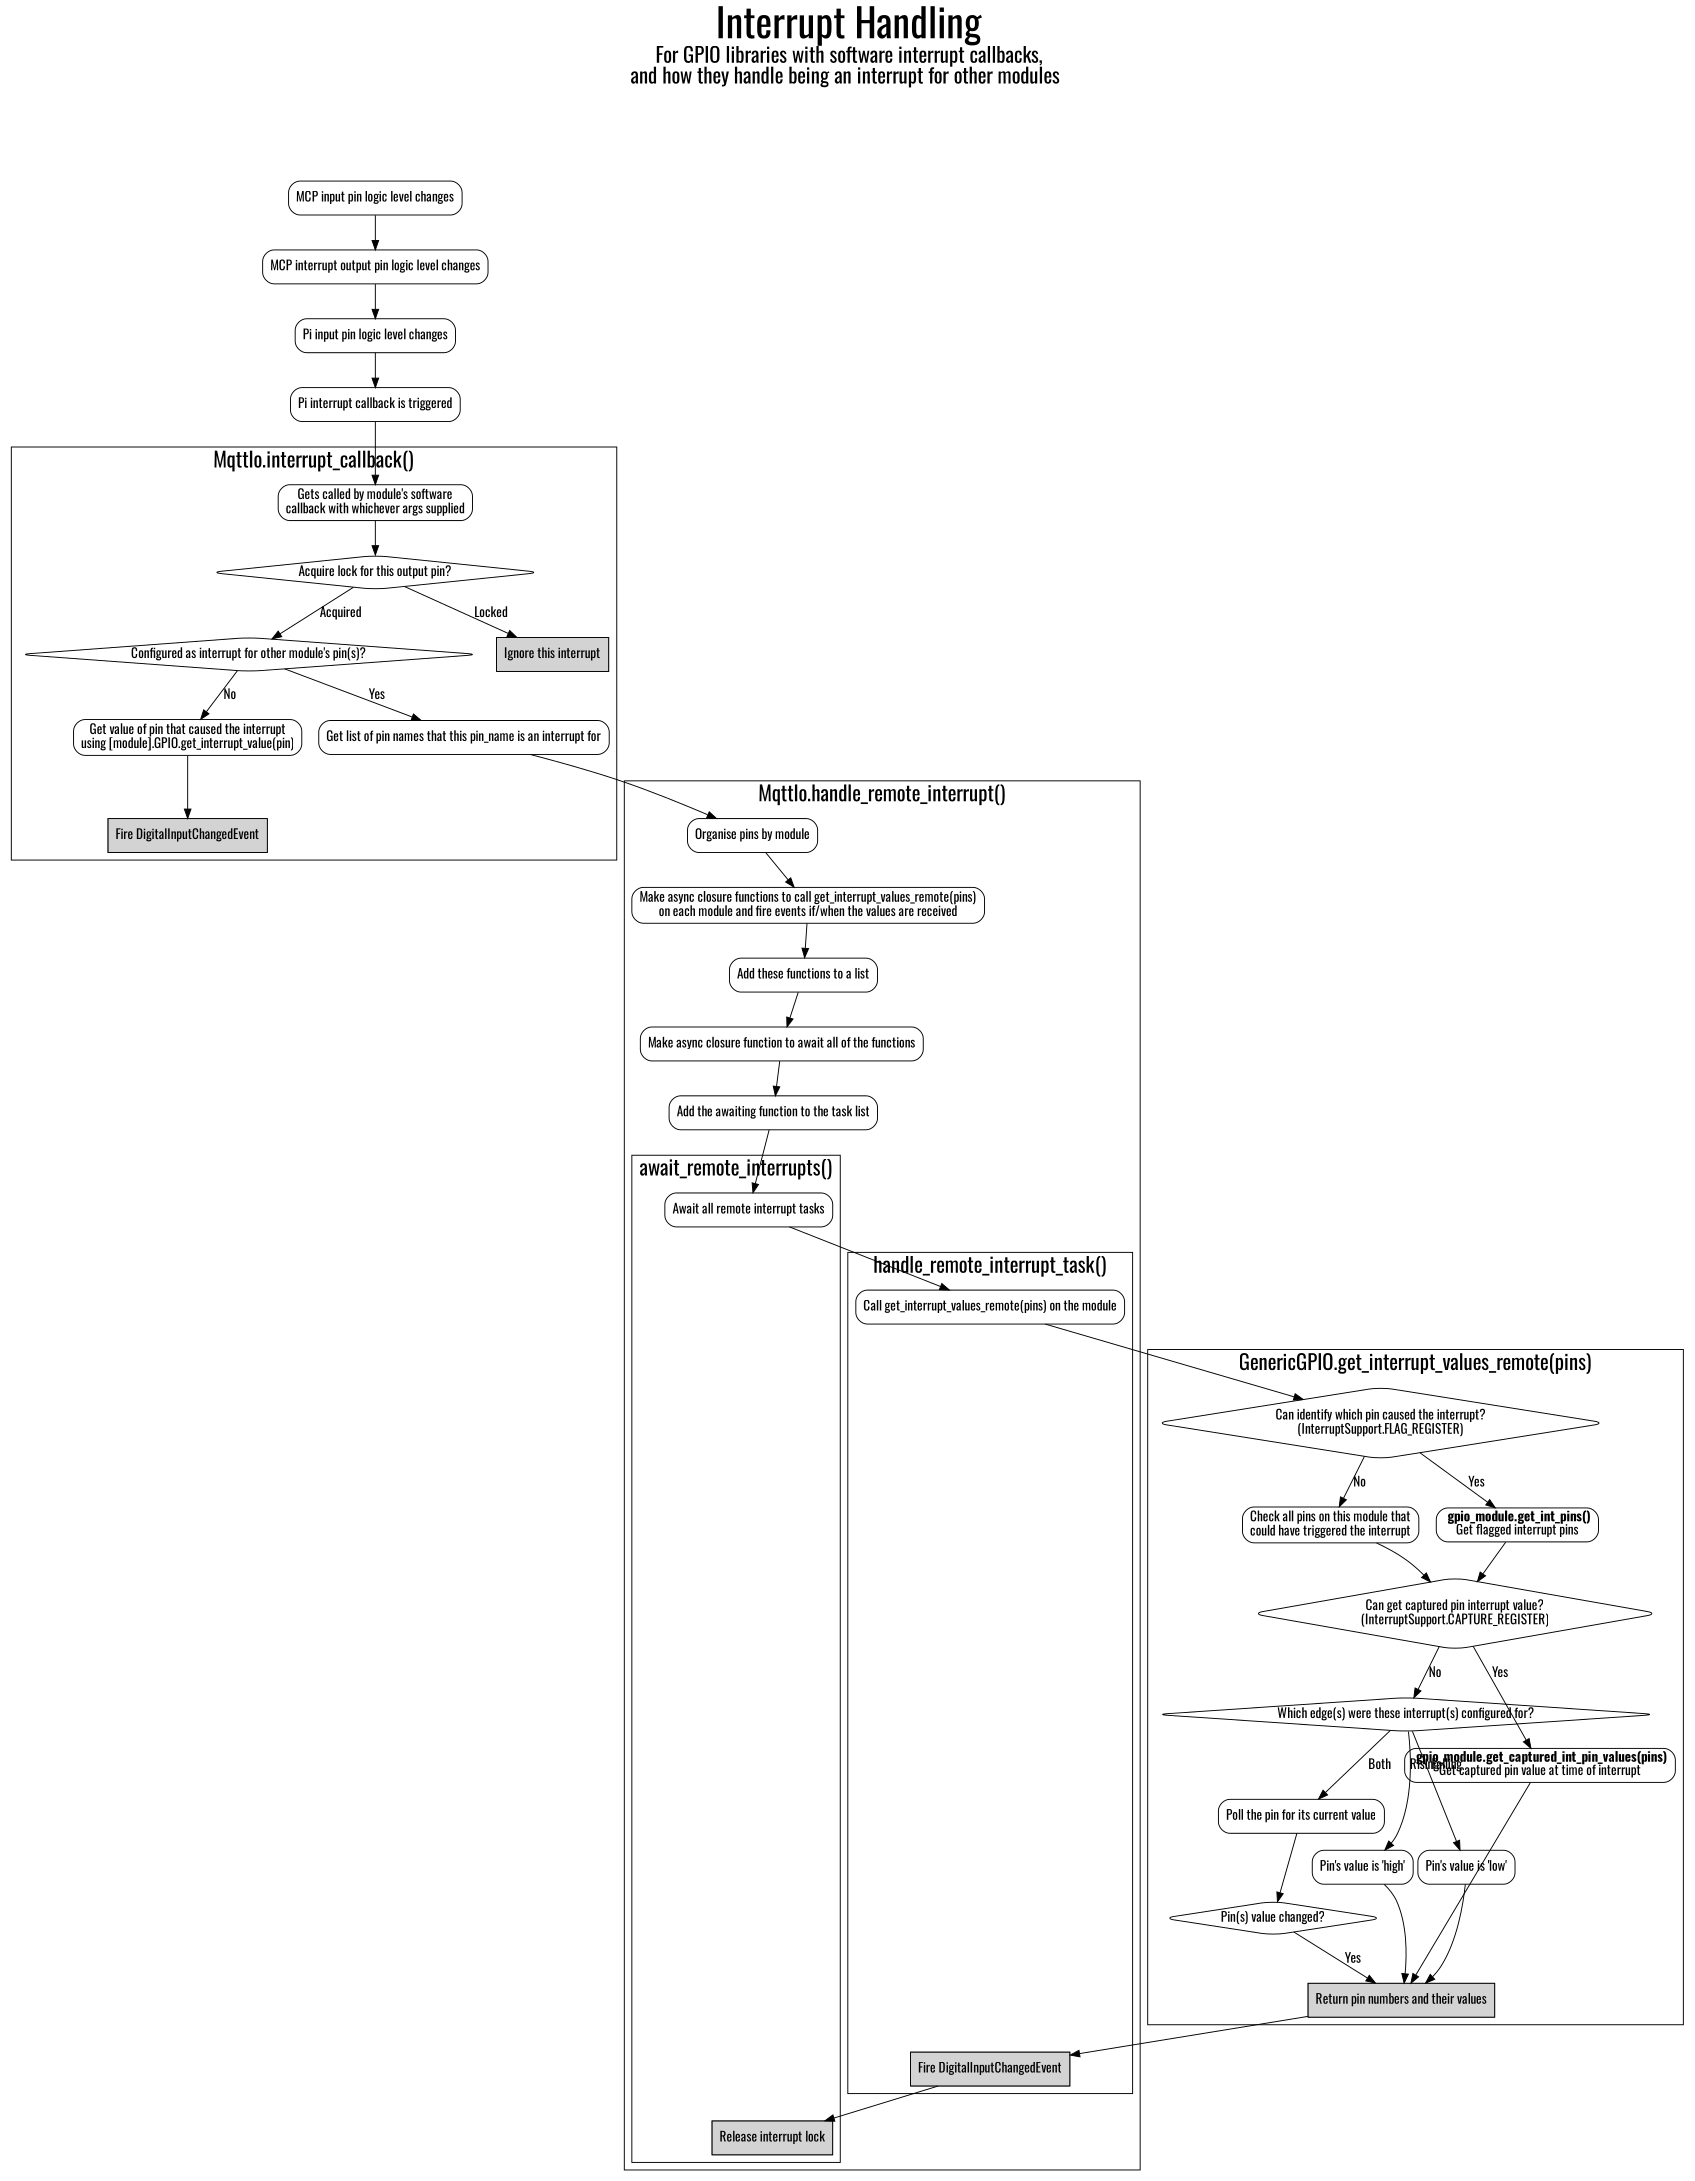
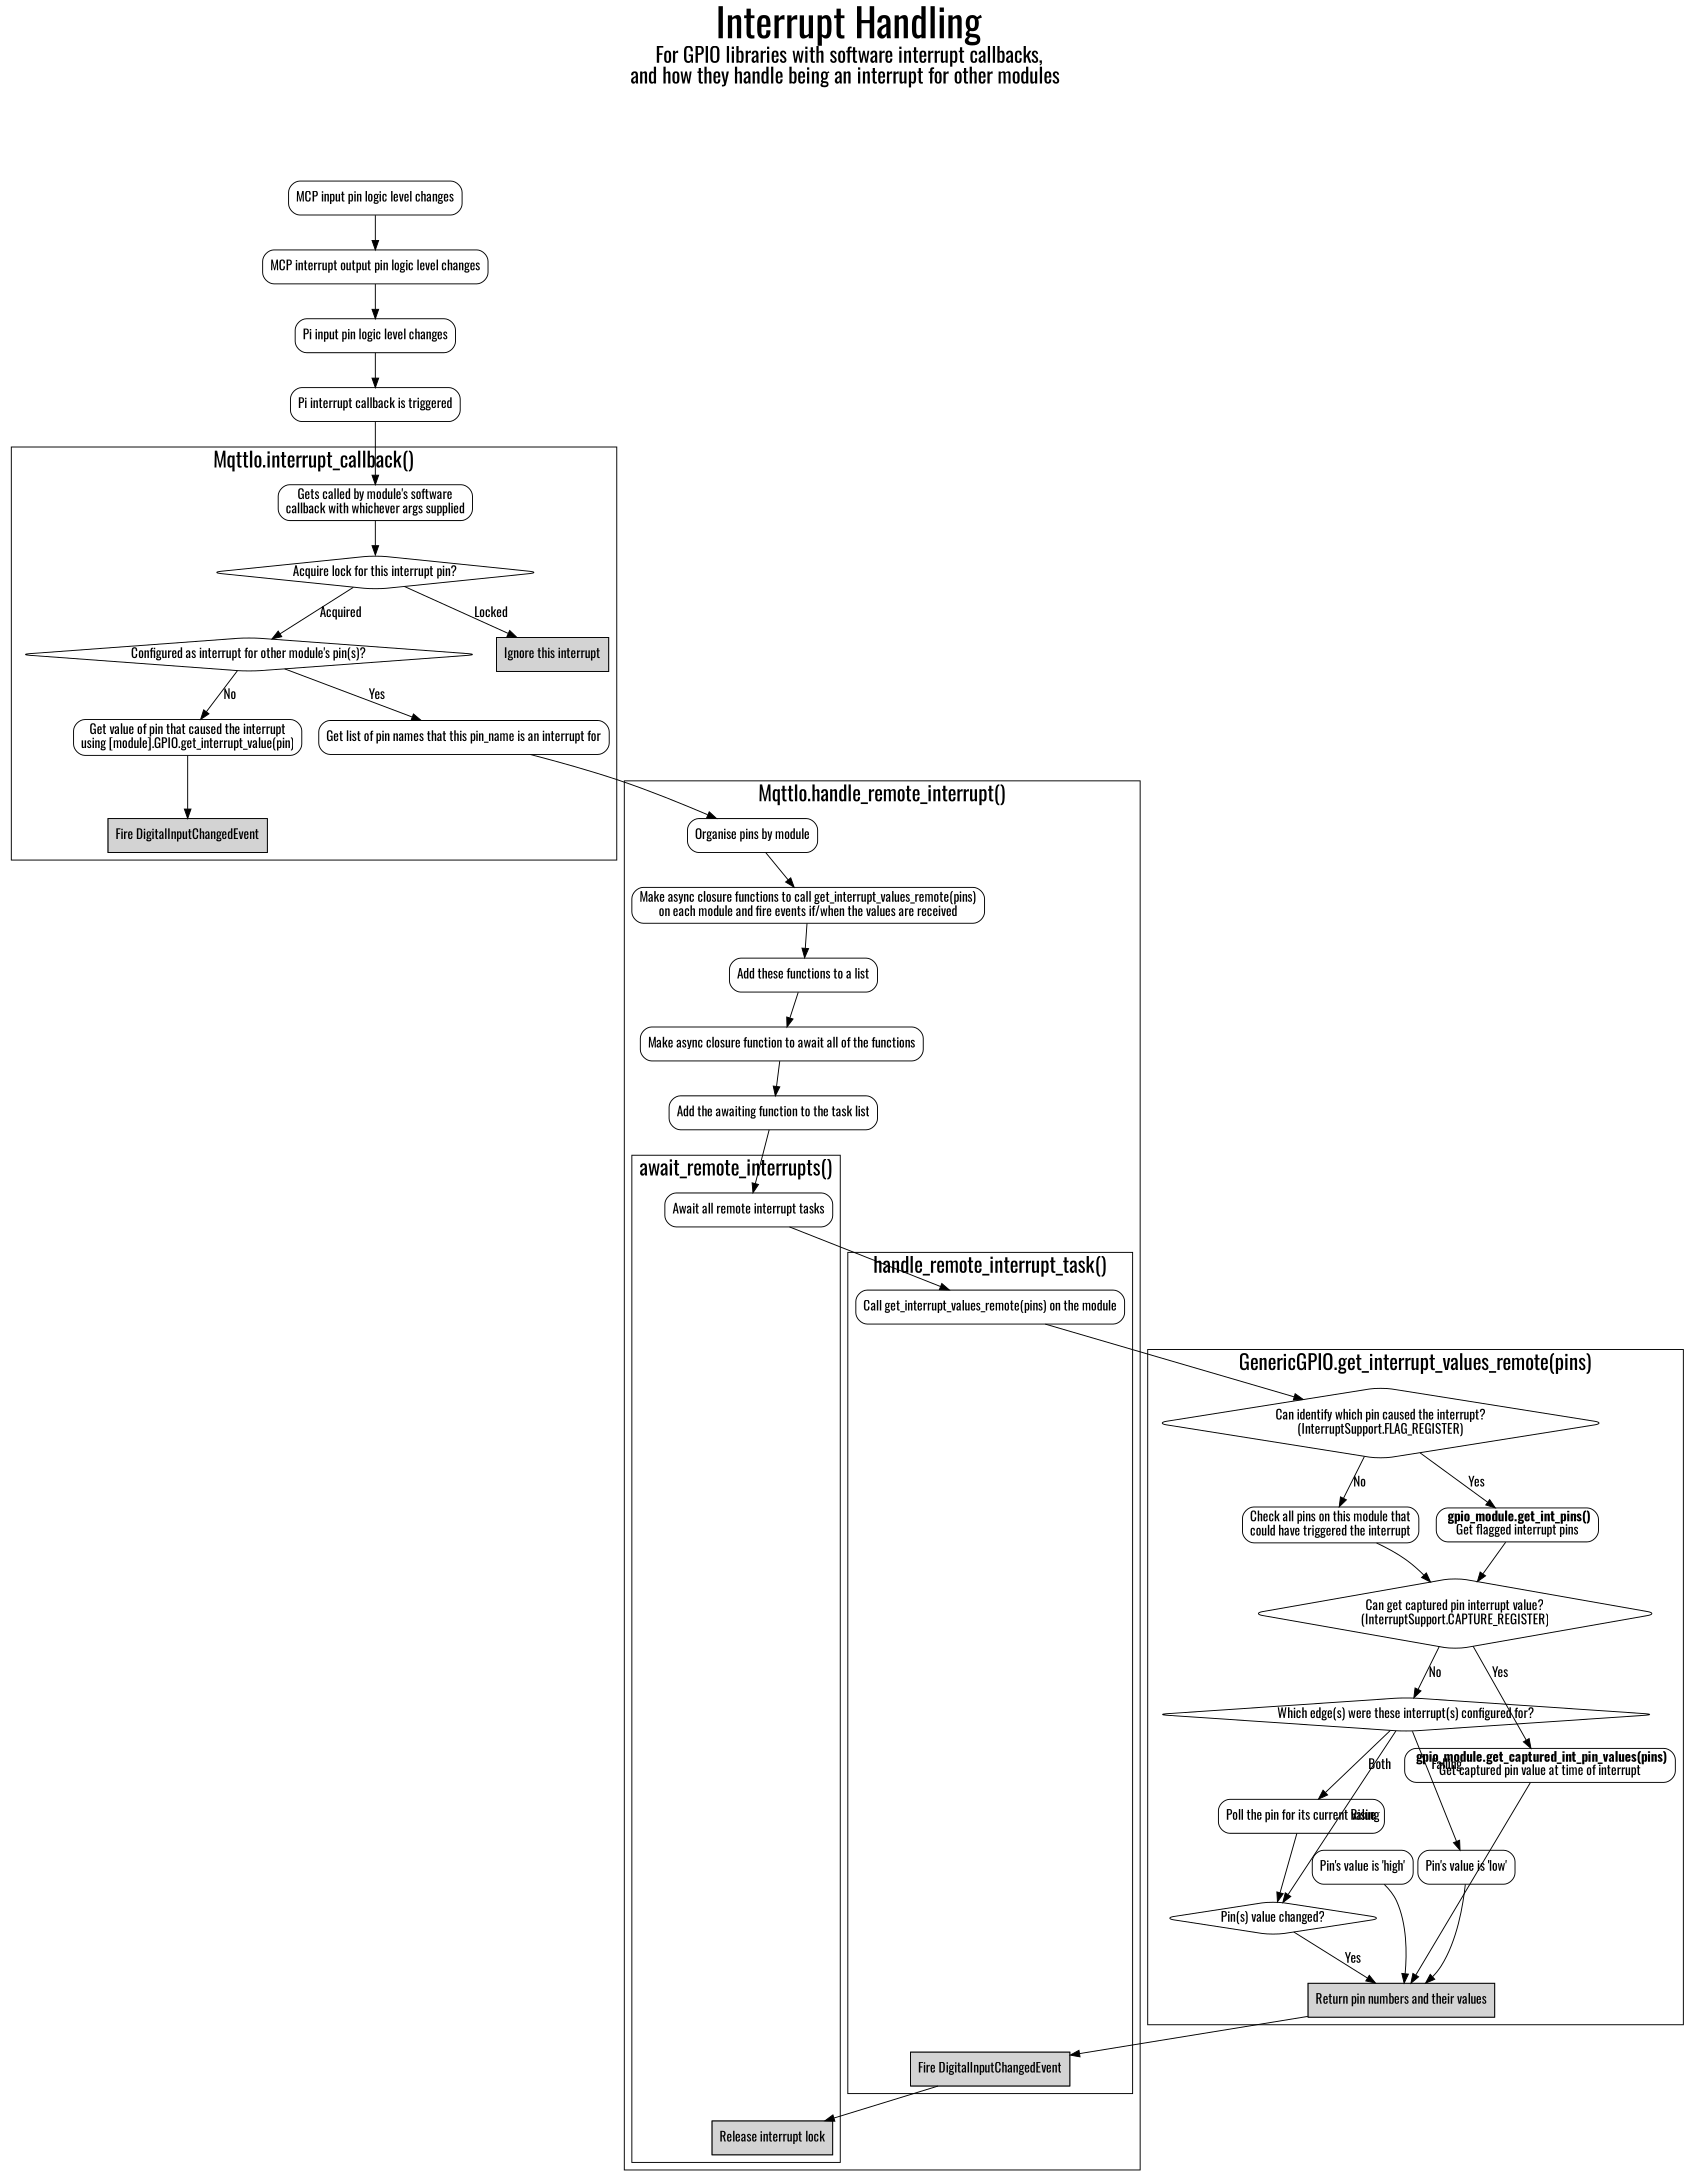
node "Acquire lock for this output pin?": label "Acquire lock for this output pin?" -> "Acquire lock for this interrupt pin?"
edge "Which edge(s) were these interrupt(s) configured for?" -> "Pin's value is 'high'": now "Which edge(s) were these interrupt(s) configured for?" -> "Pin(s) value changed?"
